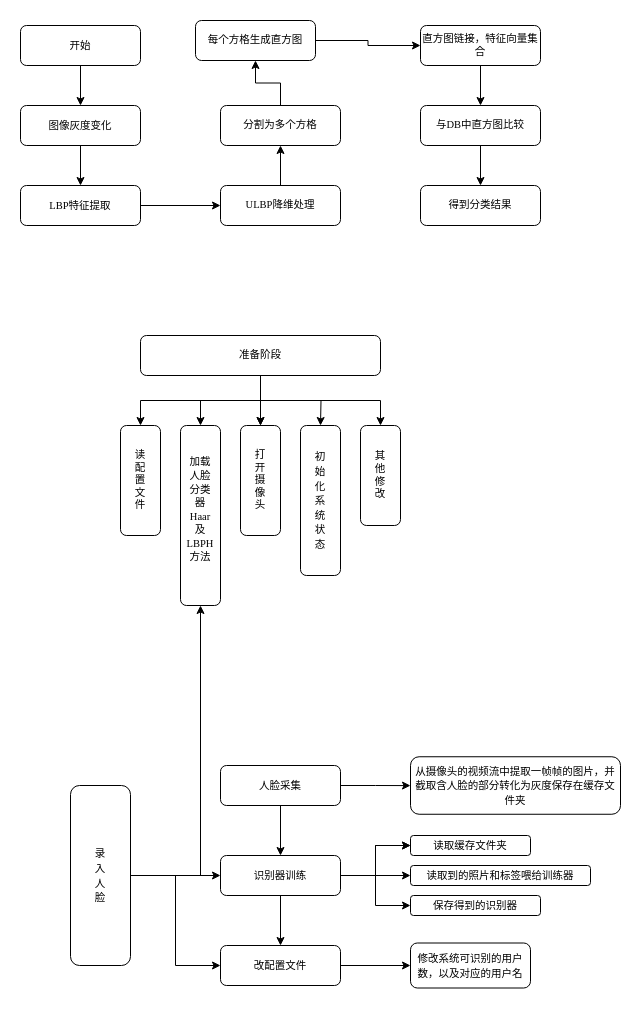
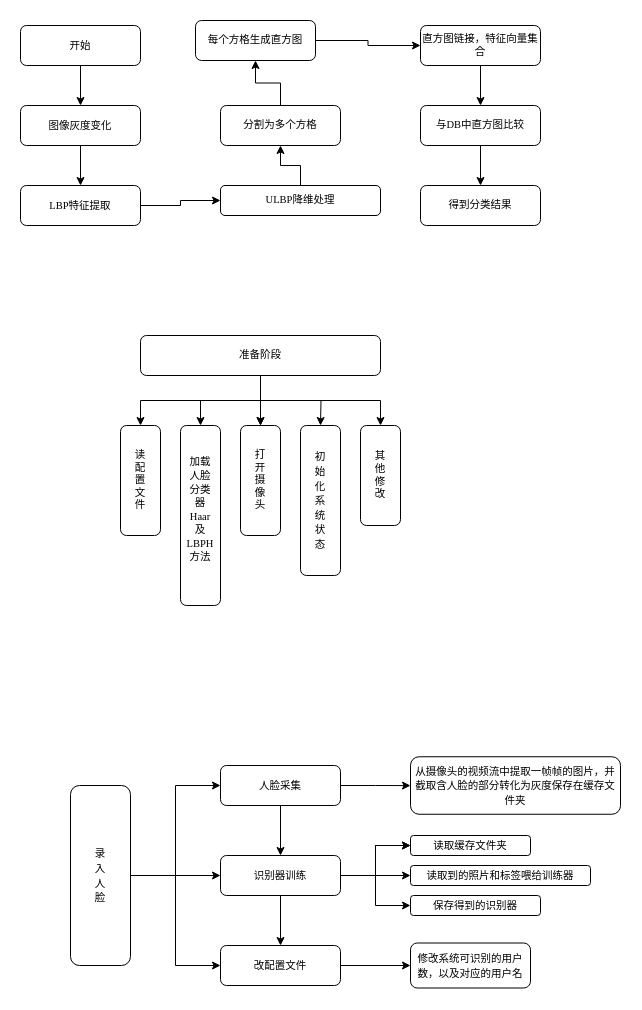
node "ULBP降维处理": size 120x40 -> 160x30
edge "录 入 人 脸" -> "加载 人脸 分类 器 Haar 及 LBPH 方法": now "录 入 人 脸" -> "人脸采集"
